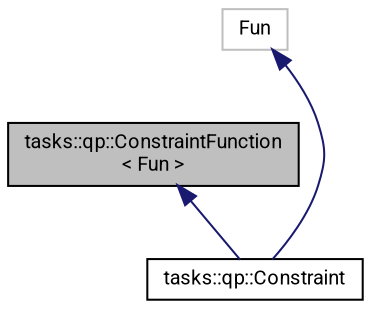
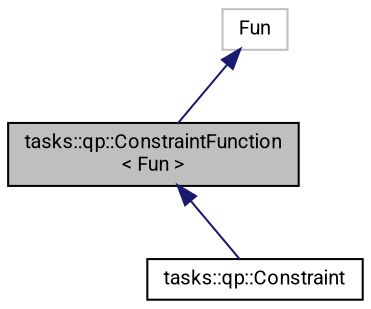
edge "tasks::qp::Constraint" -> "Fun": now "tasks::qp::ConstraintFunction < Fun >" -> "Fun"
